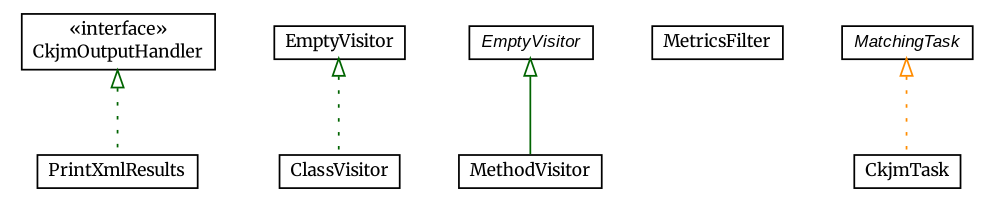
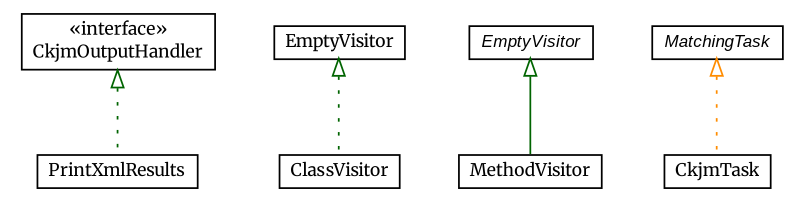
node "MetricsFilter": removed
